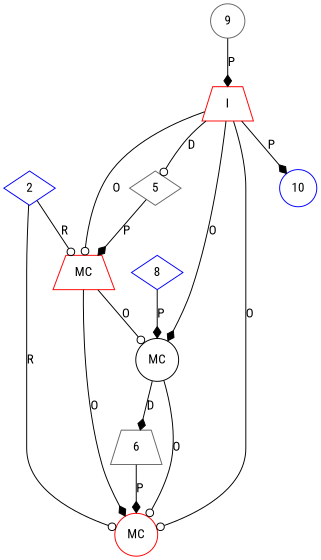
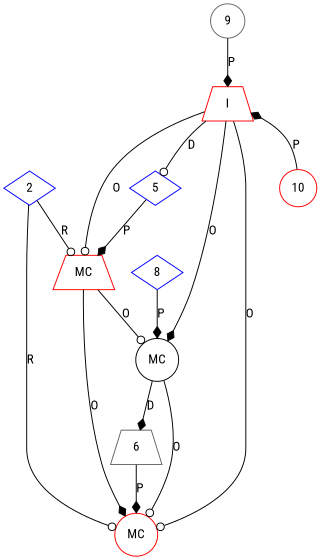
edge "I" -> "10": reversed
node "5": color gray40 -> blue
node "10": color blue -> red
